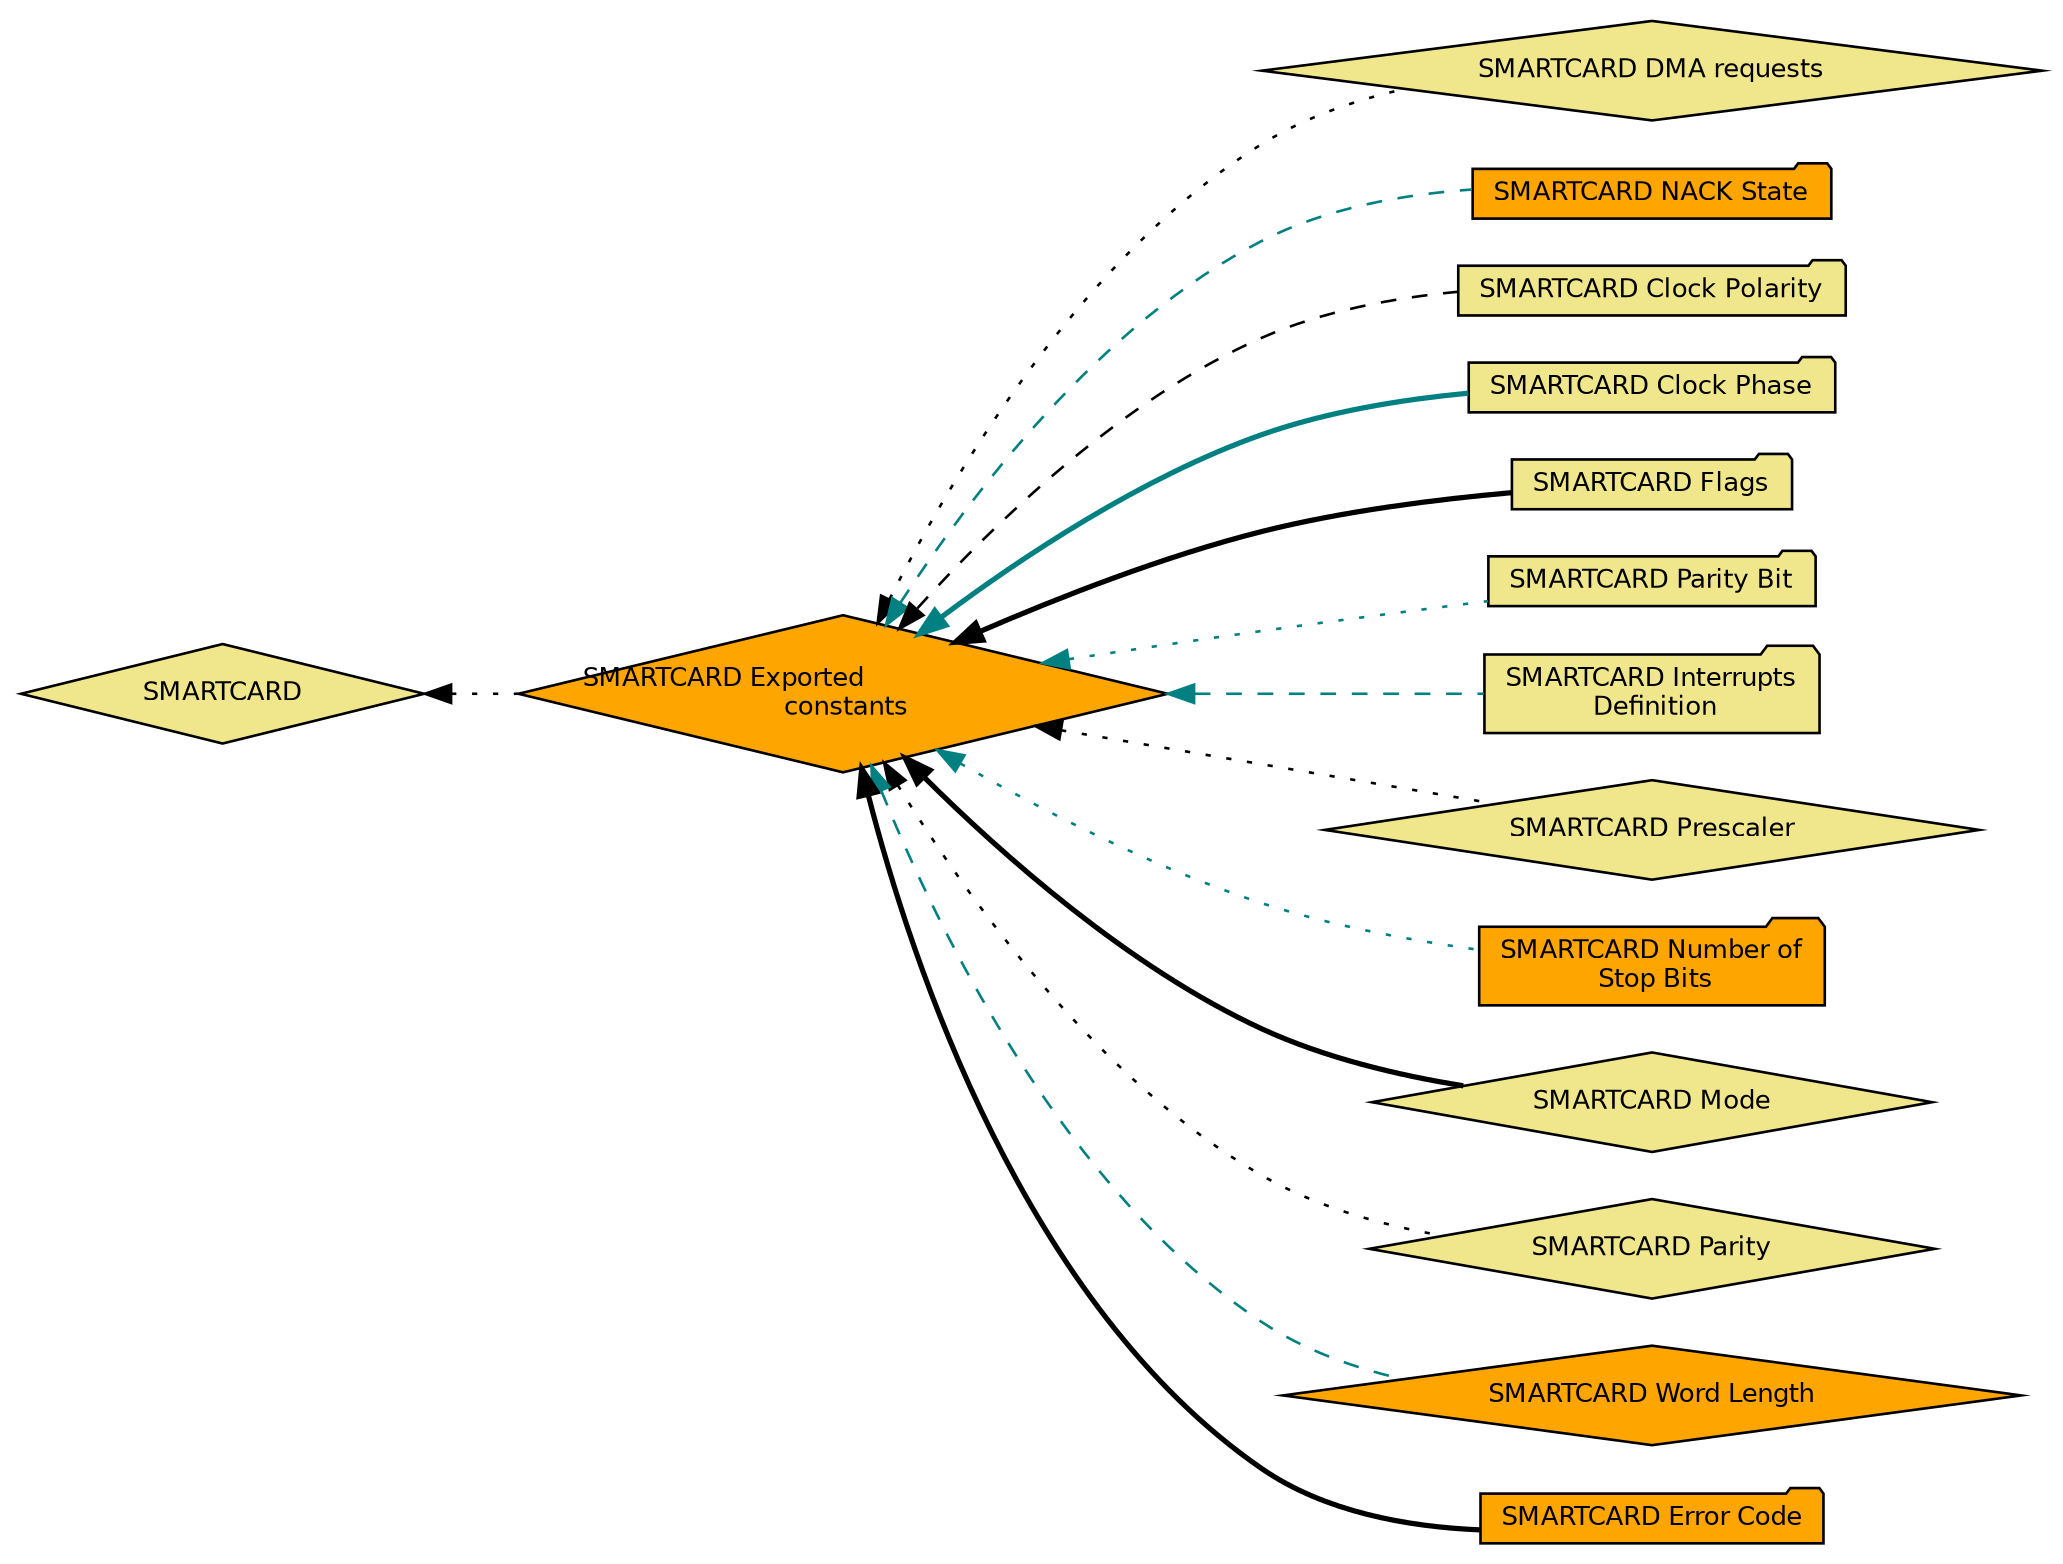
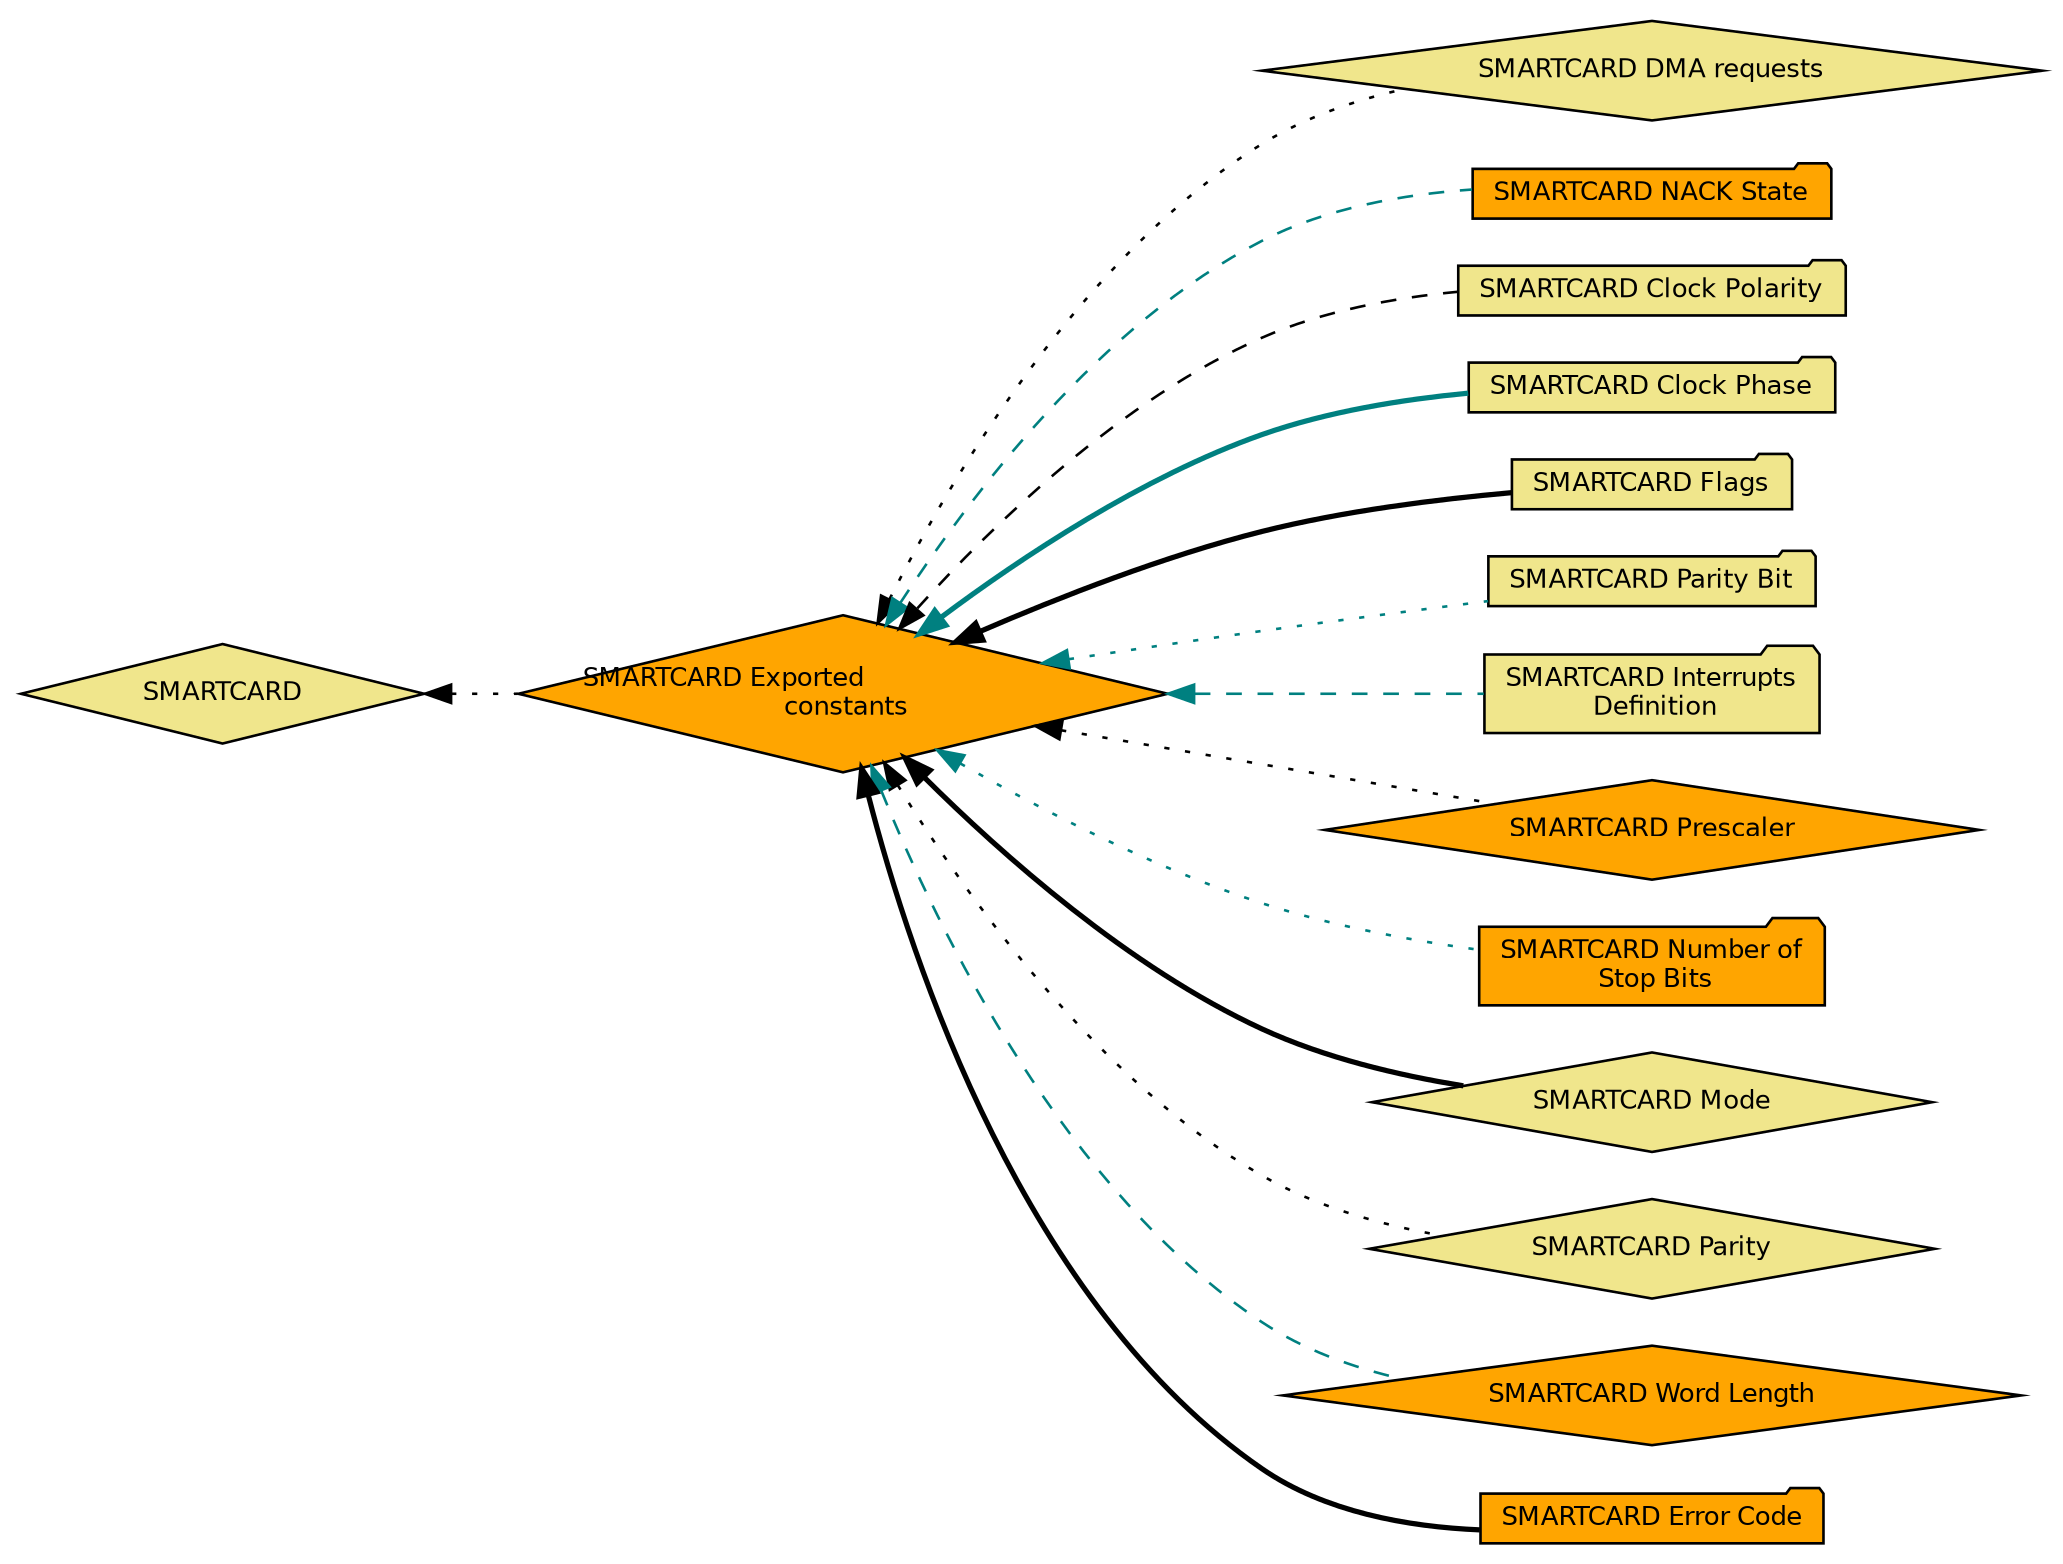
node "SMARTCARD Prescaler": fillcolor khaki -> orange
